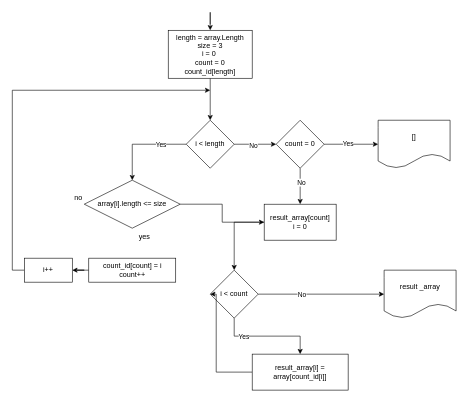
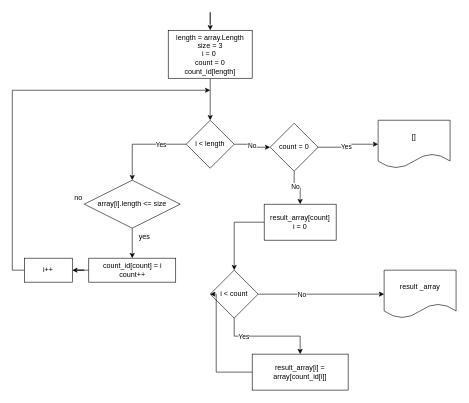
node "count = 0": moved (300, 144) -> (294, 147)
edge "array[i].length <= size" -> "result_array[count] i = 0": now "array[i].length <= size" -> "count_id[count] = i count++"
